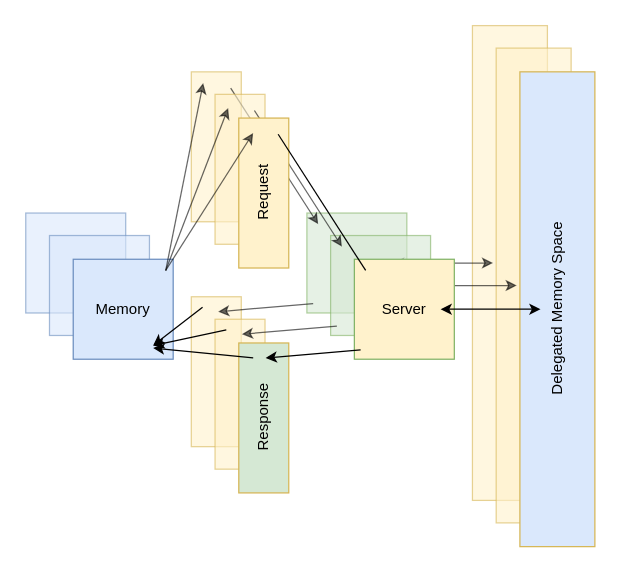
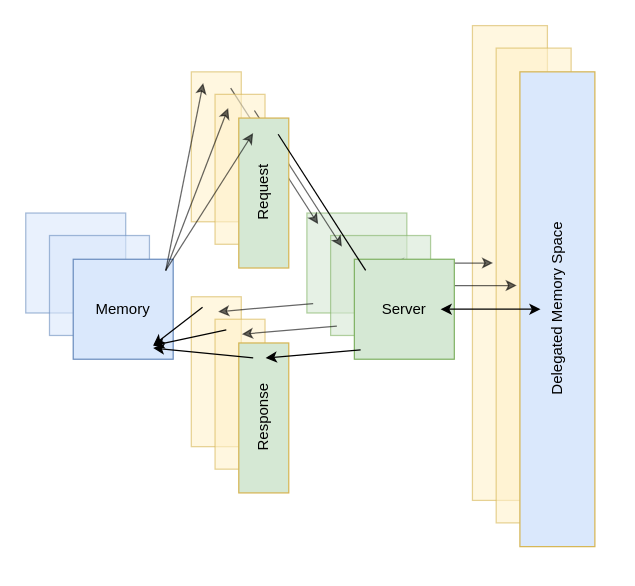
node "Request": fillcolor #fff2cc -> #d5e8d4
node "Server": fillcolor #fff2cc -> #d5e8d4
